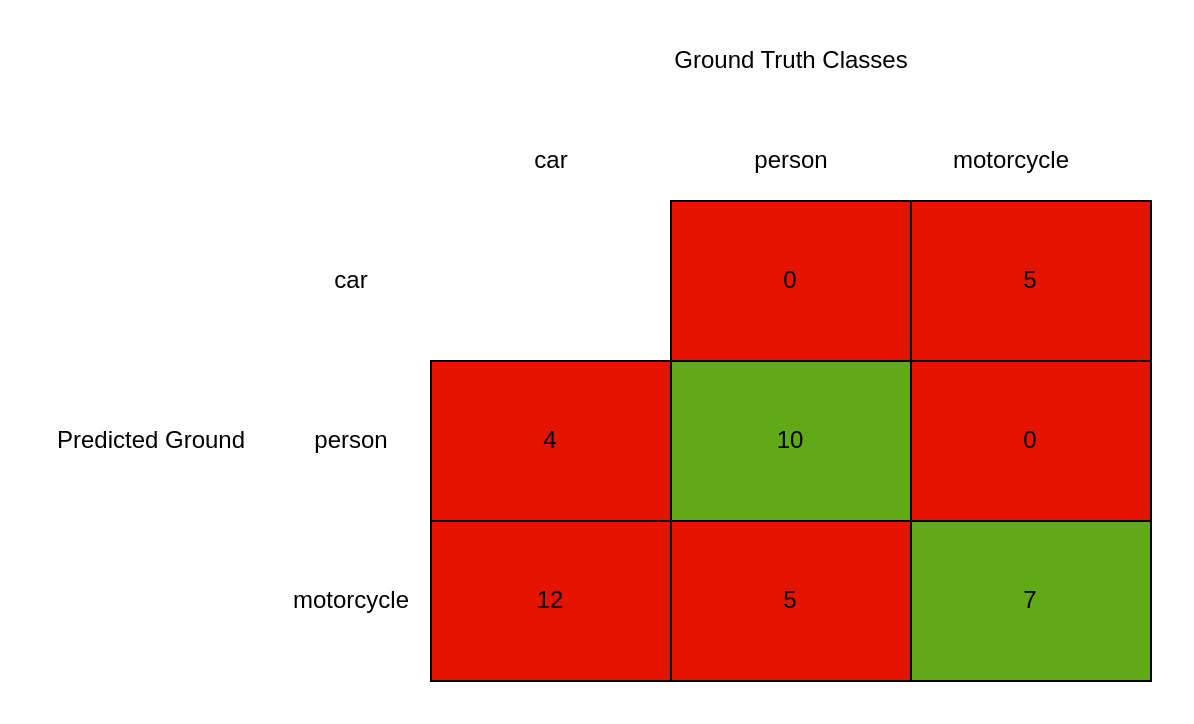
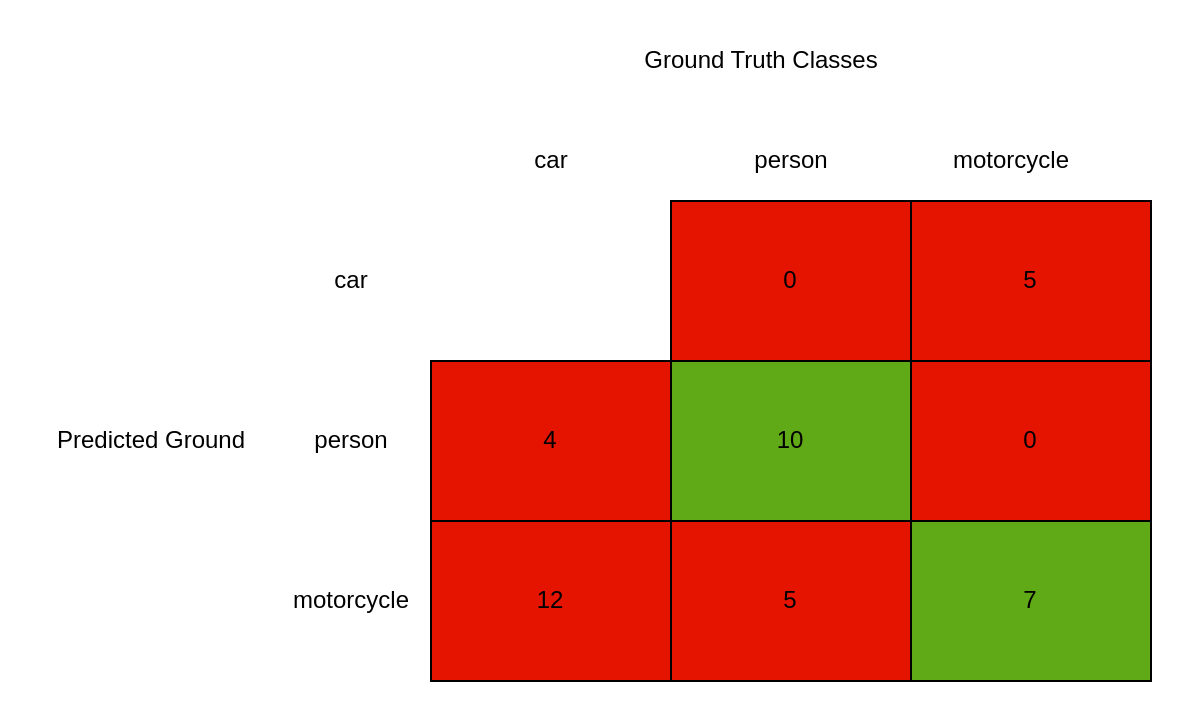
node "Ground Truth Classes": moved (791, 61) -> (761, 61)
